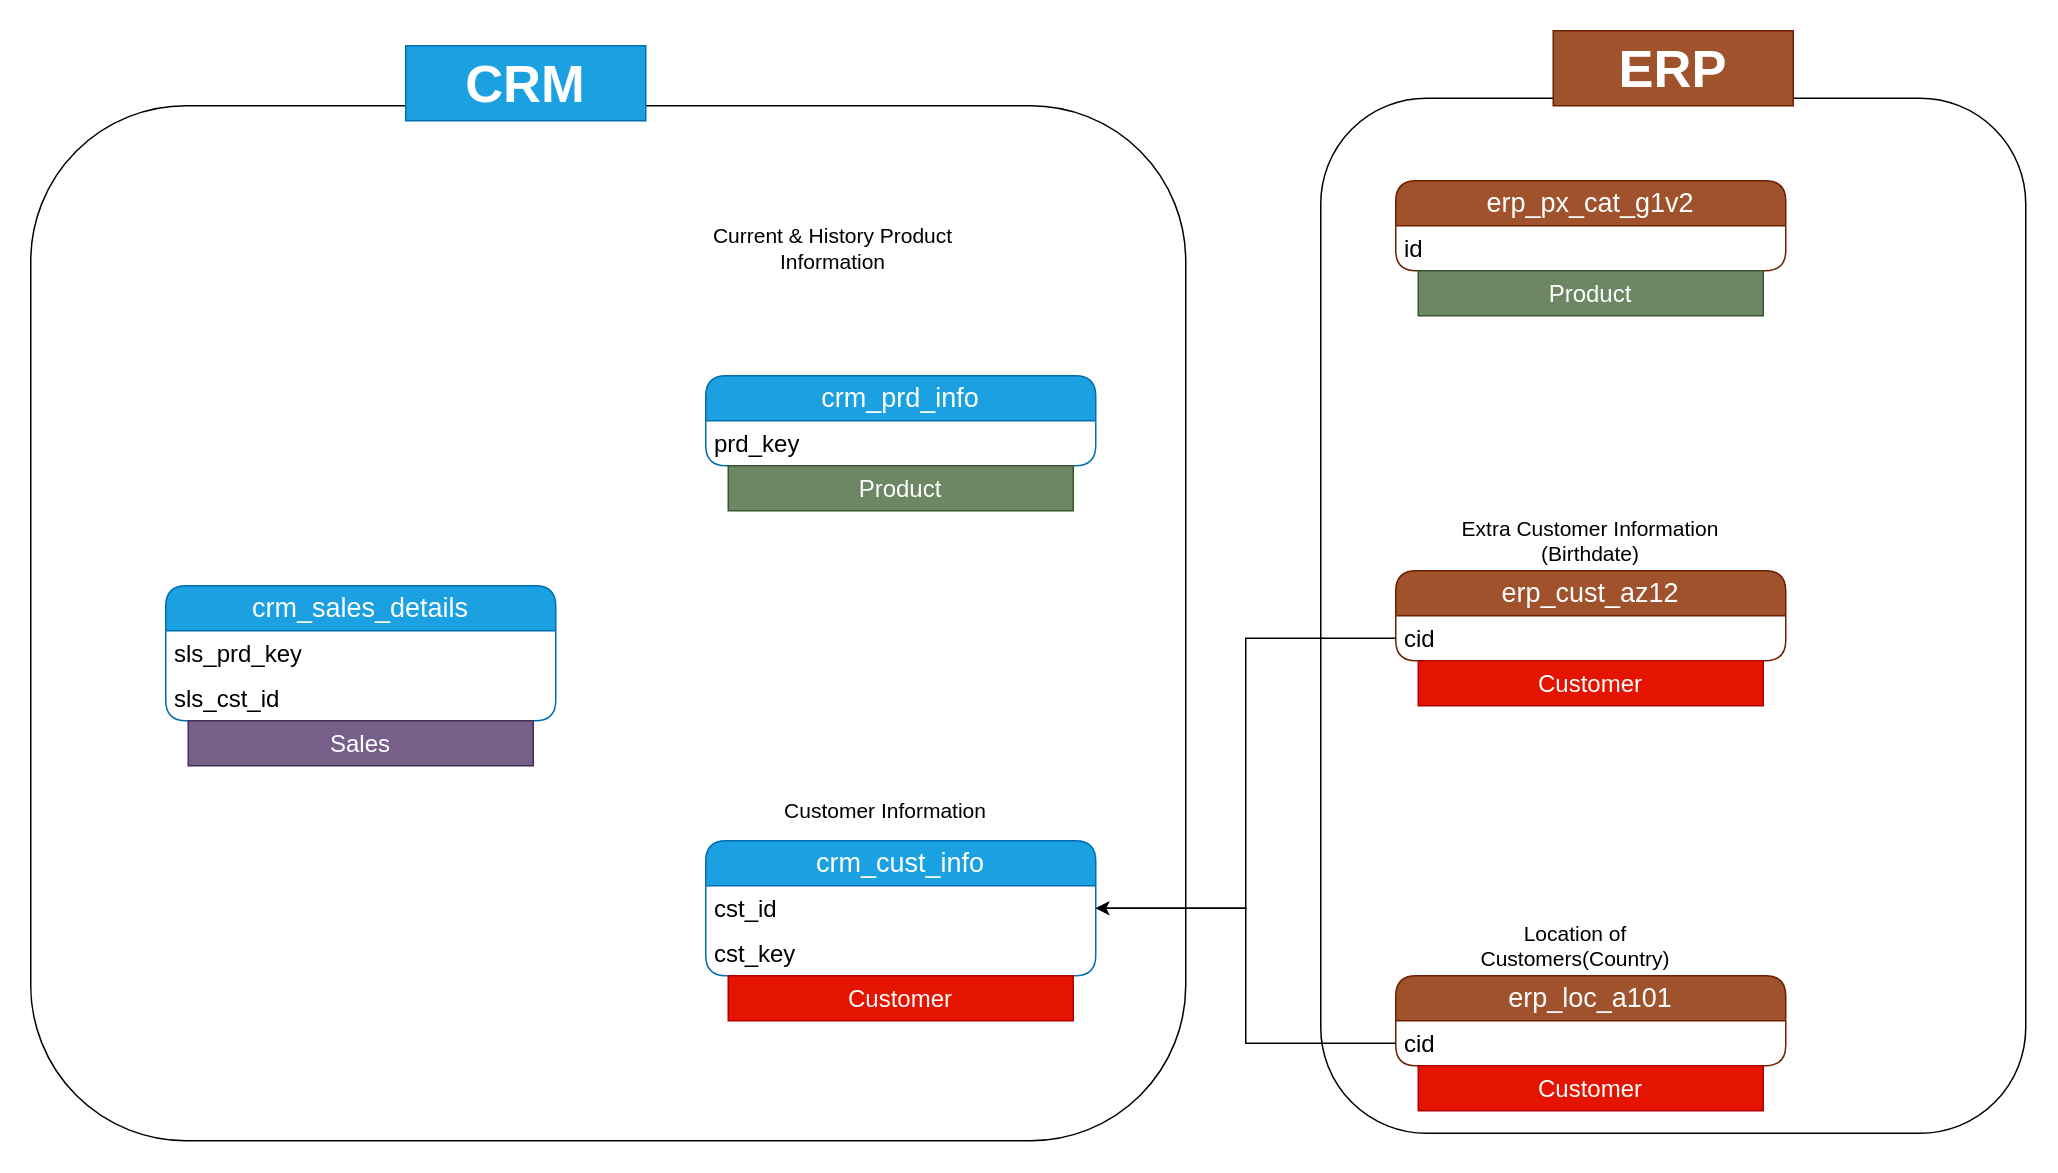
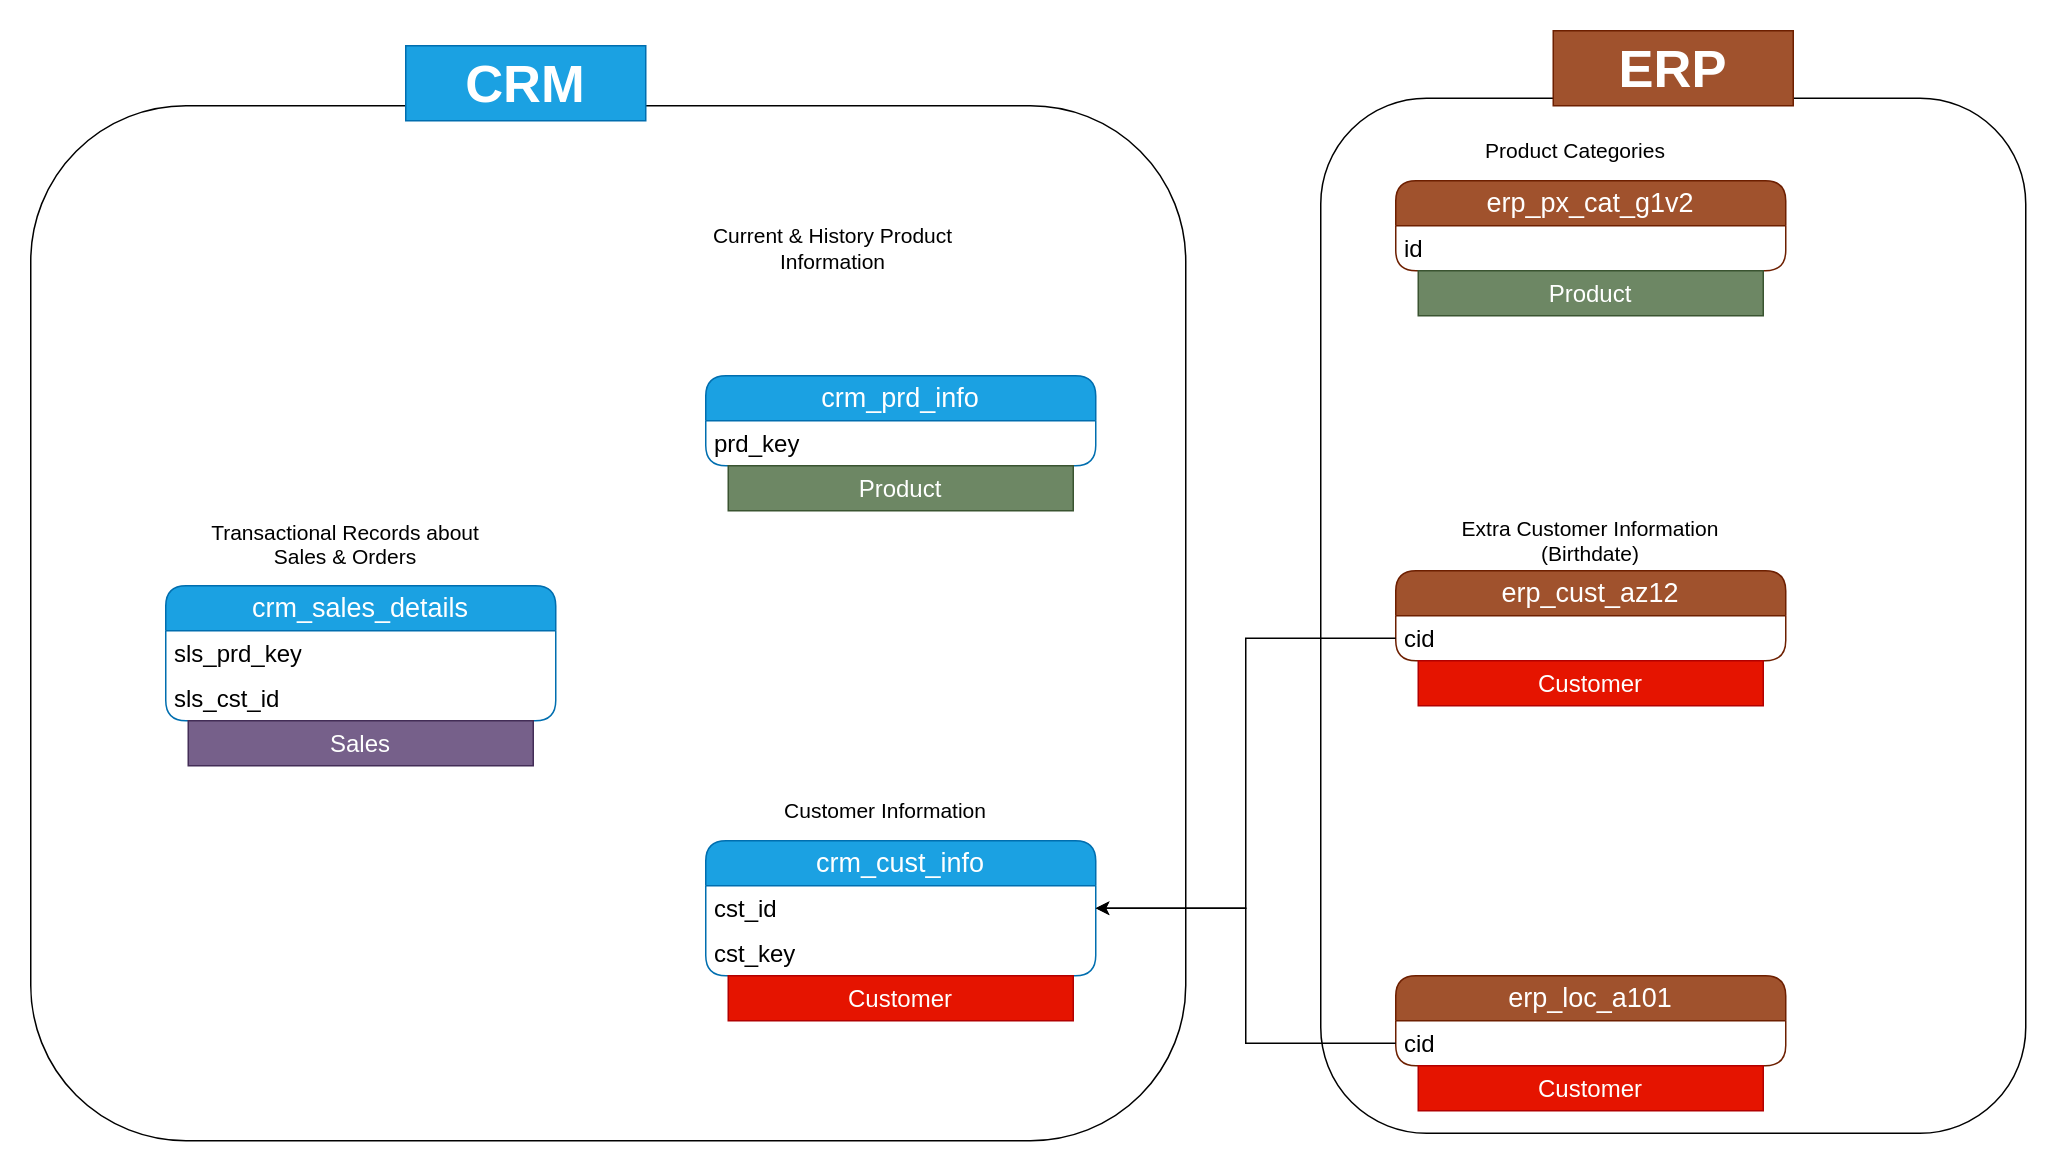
node "Product Categories": added
node "Transactional Records about Sales & Orders": added
node "Location of Customers(Country)": removed
